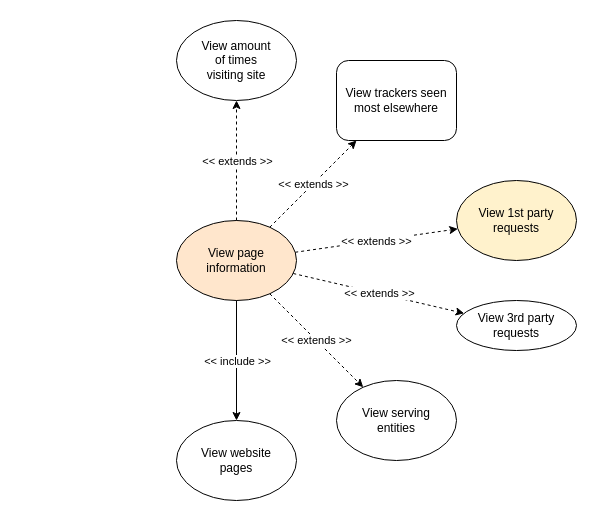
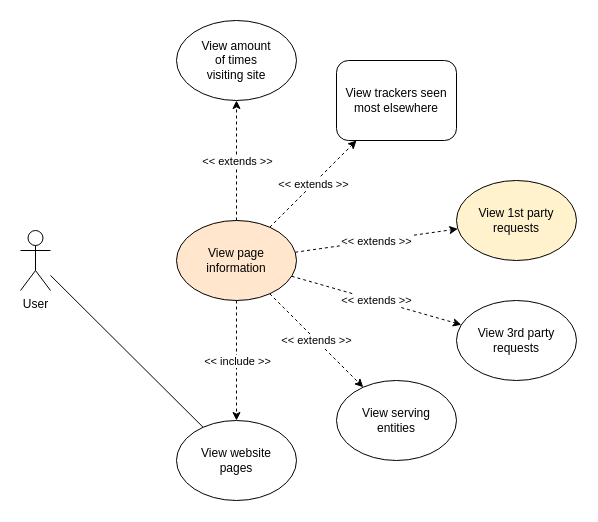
node "User": added
node "View 3rd party requests": size 120x50 -> 120x80
edge "View page information" -> "View website pages": style solid -> dashed
edge "User" -- "View website pages": added
